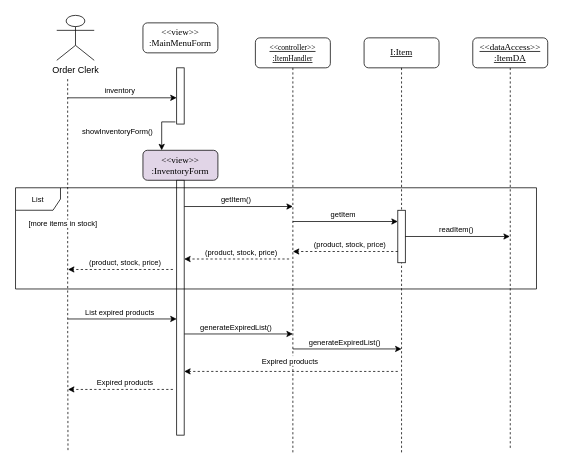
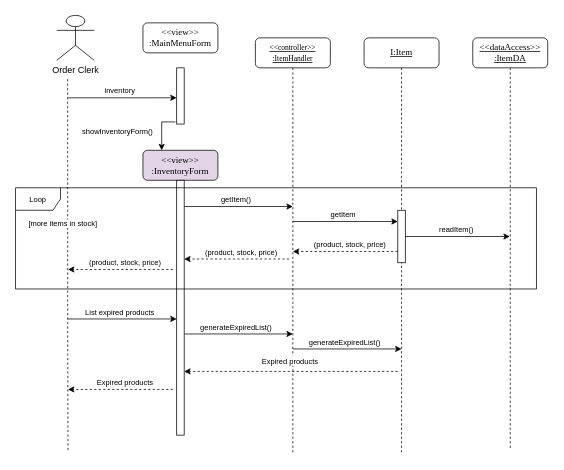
node "List": label "List" -> "Loop"
